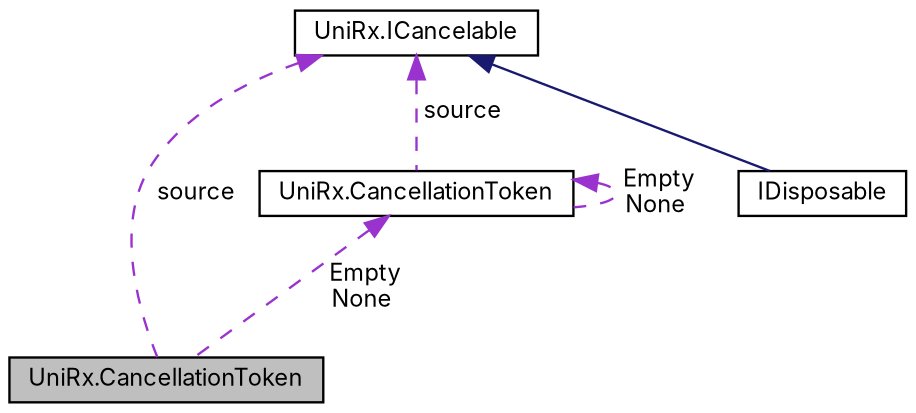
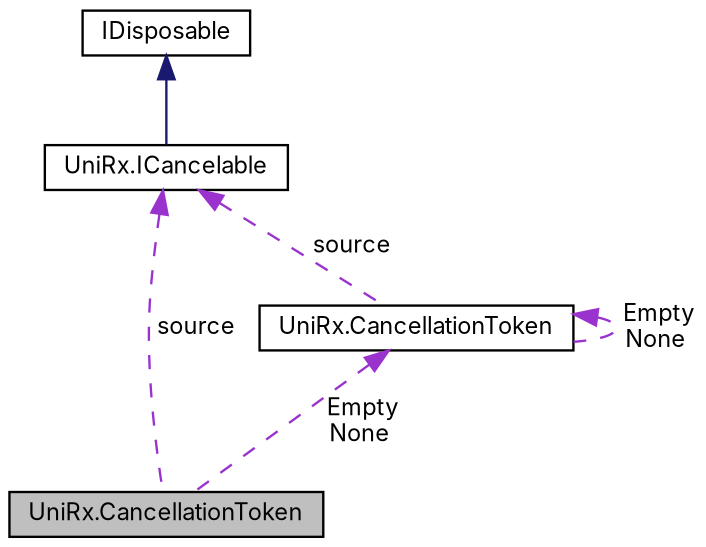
edge "IDisposable" -> "UniRx.ICancelable": reversed
